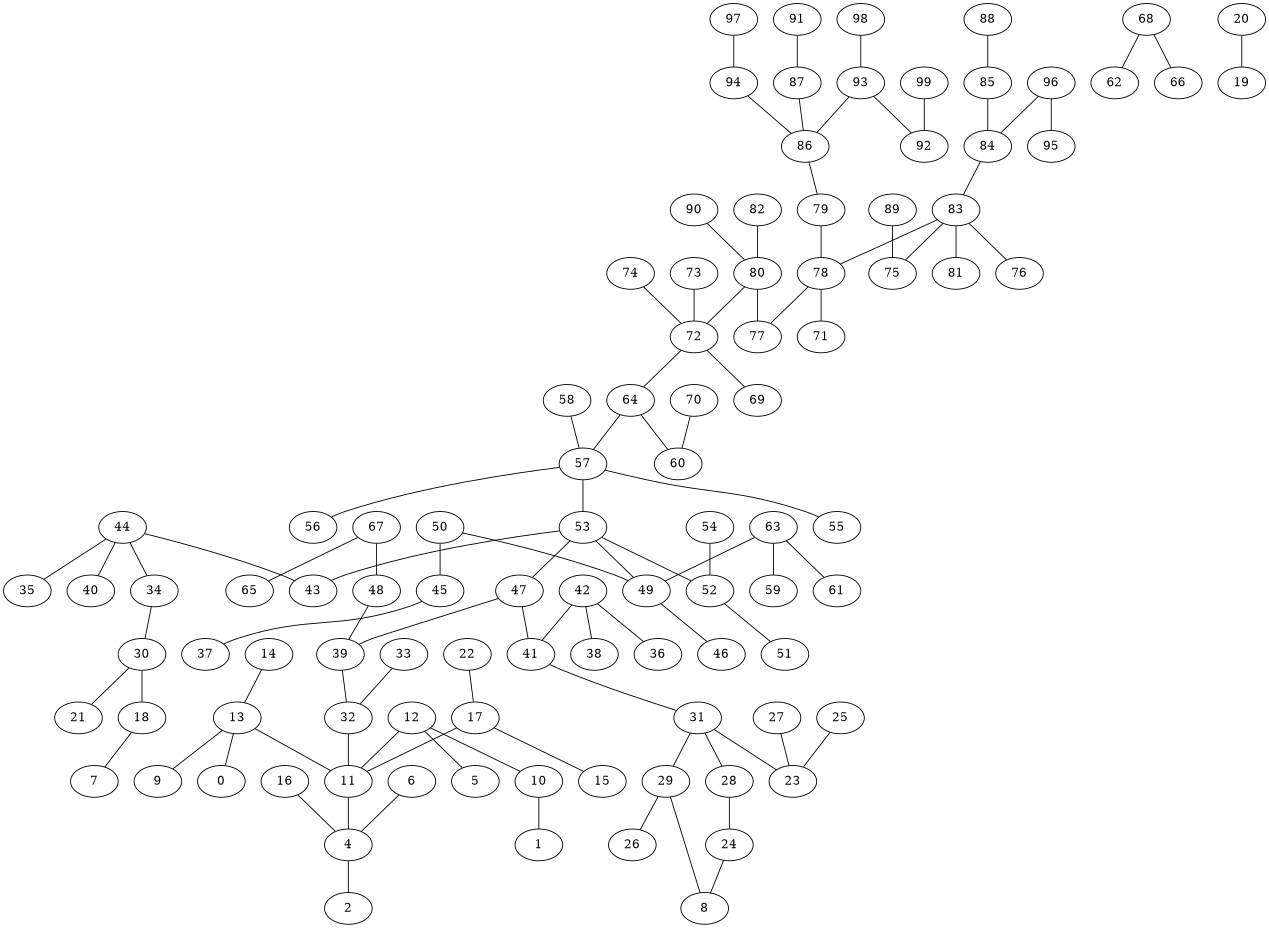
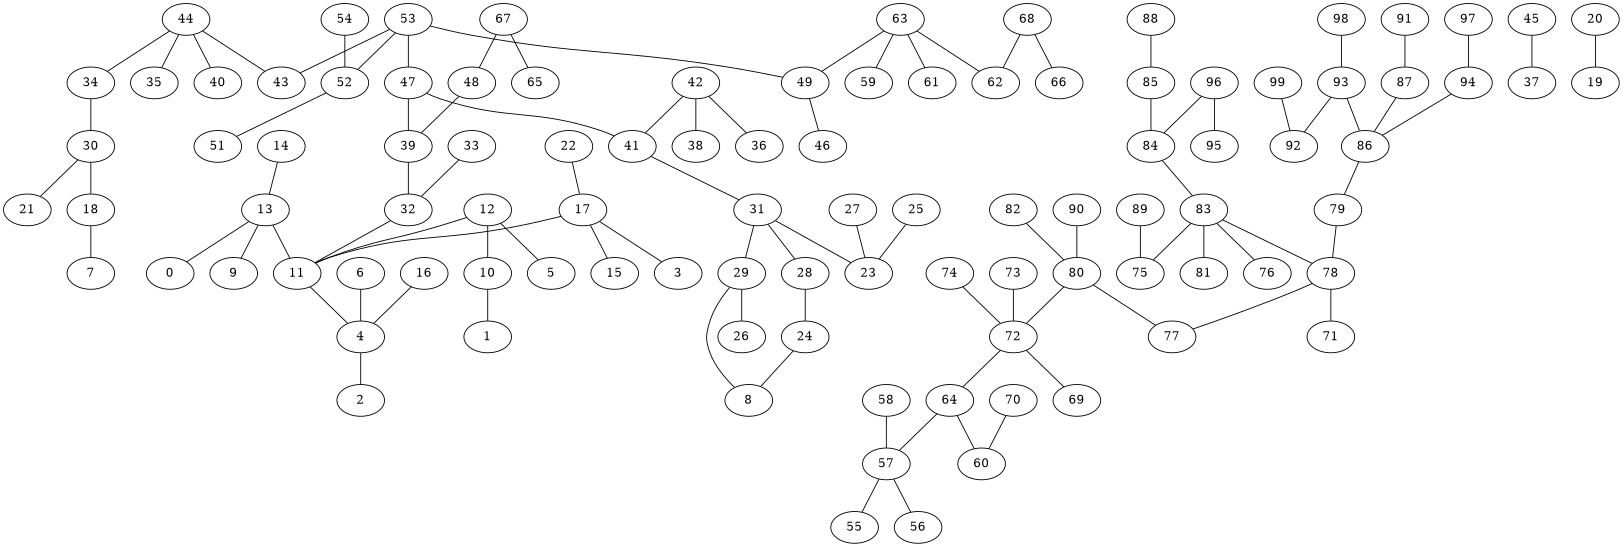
edge "63" -- "62": added
node "3": added
edge "57" -- "53": removed
node "50": removed
